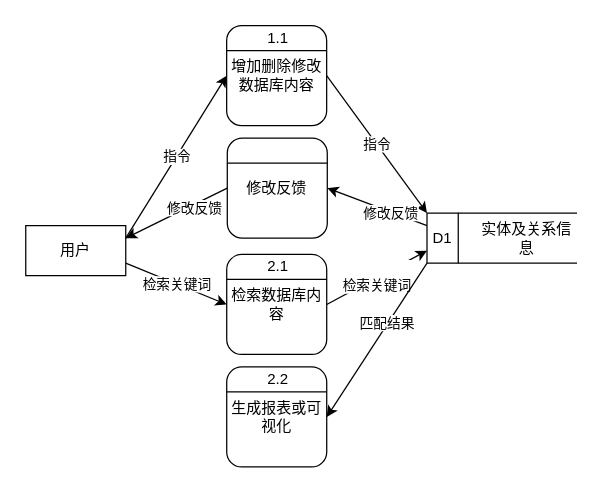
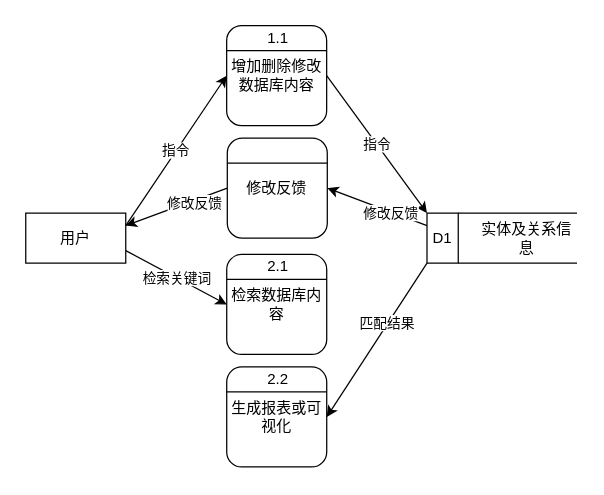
node "用户": moved (76, 251) -> (76, 238)
edge "检索数据库内容" -> "D1": removed, label "检索关键词"
